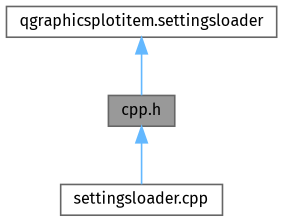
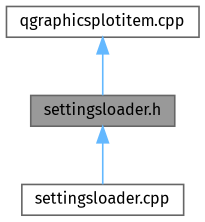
node "qgraphicsplotitem.settingsloader": label "qgraphicsplotitem.settingsloader" -> "qgraphicsplotitem.cpp"
node "cpp.h": label "cpp.h" -> "settingsloader.h"
